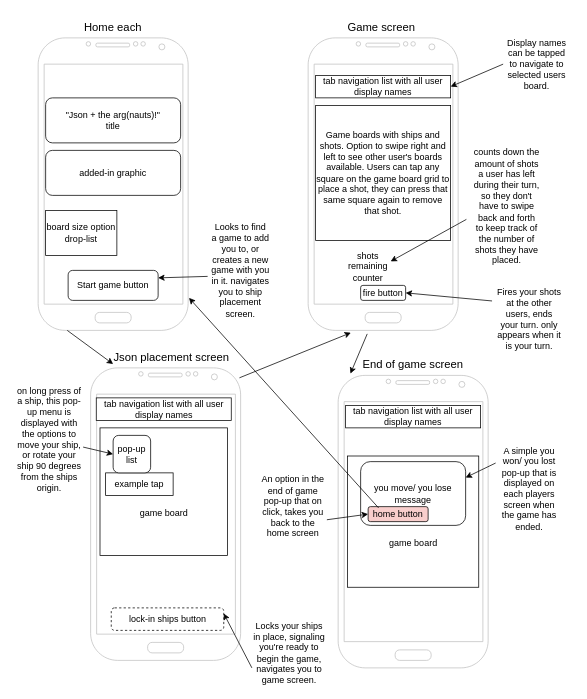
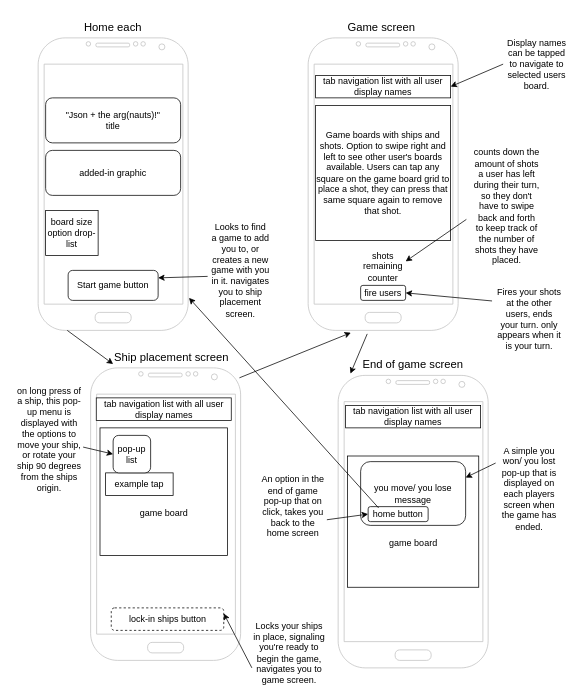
node "board size option drop-list": size 71x45 -> 53x45
node "shots remaining counter": moved (368, 267) -> (383, 267)
node "fire button": label "fire button" -> "fire users"
node "Json placement screen": label "Json placement screen" -> "Ship placement screen"
node "home button": fillcolor #f8cecc -> #ffffff
